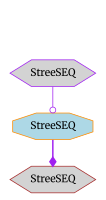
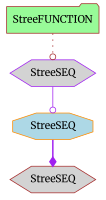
node "StreeFUNCTION": added
